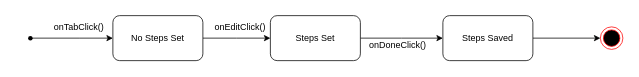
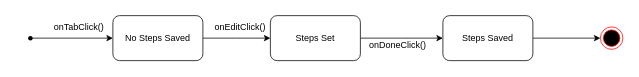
node "No Steps Set": label "No Steps Set" -> "No Steps Saved"
